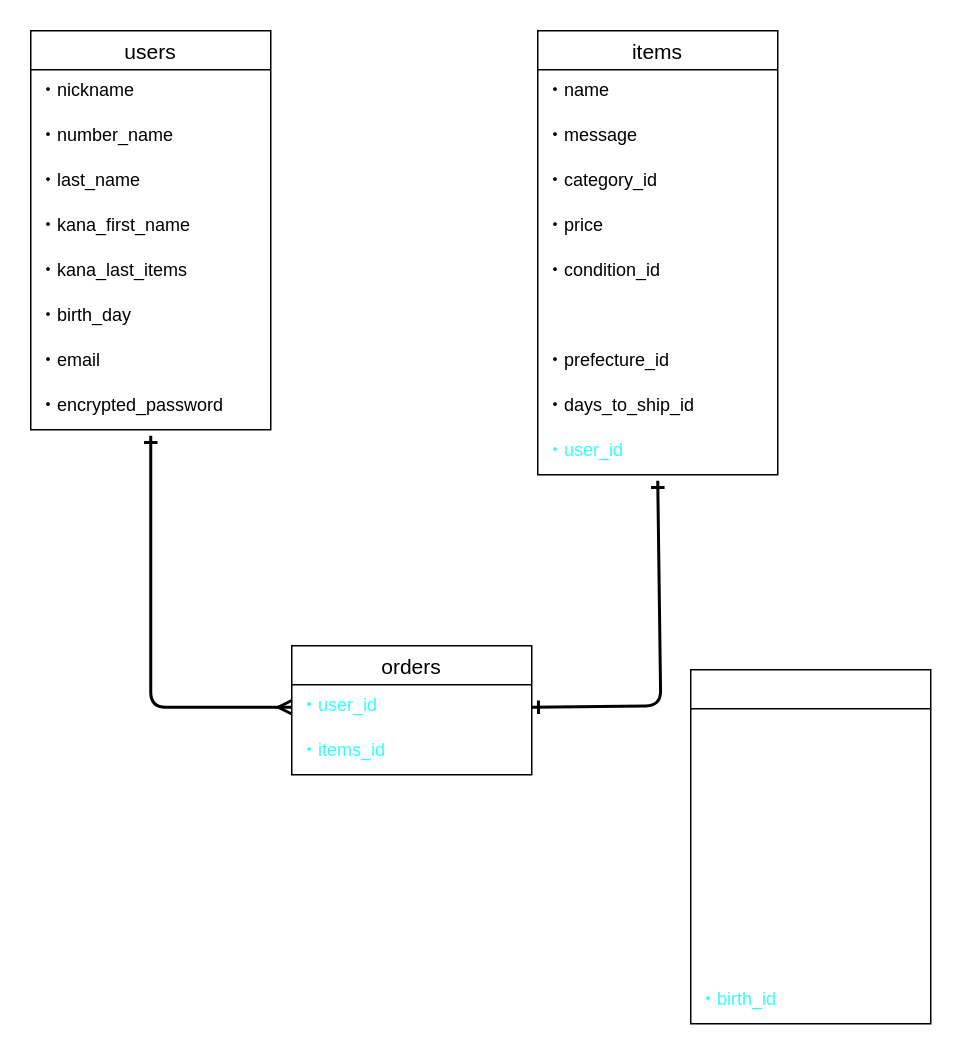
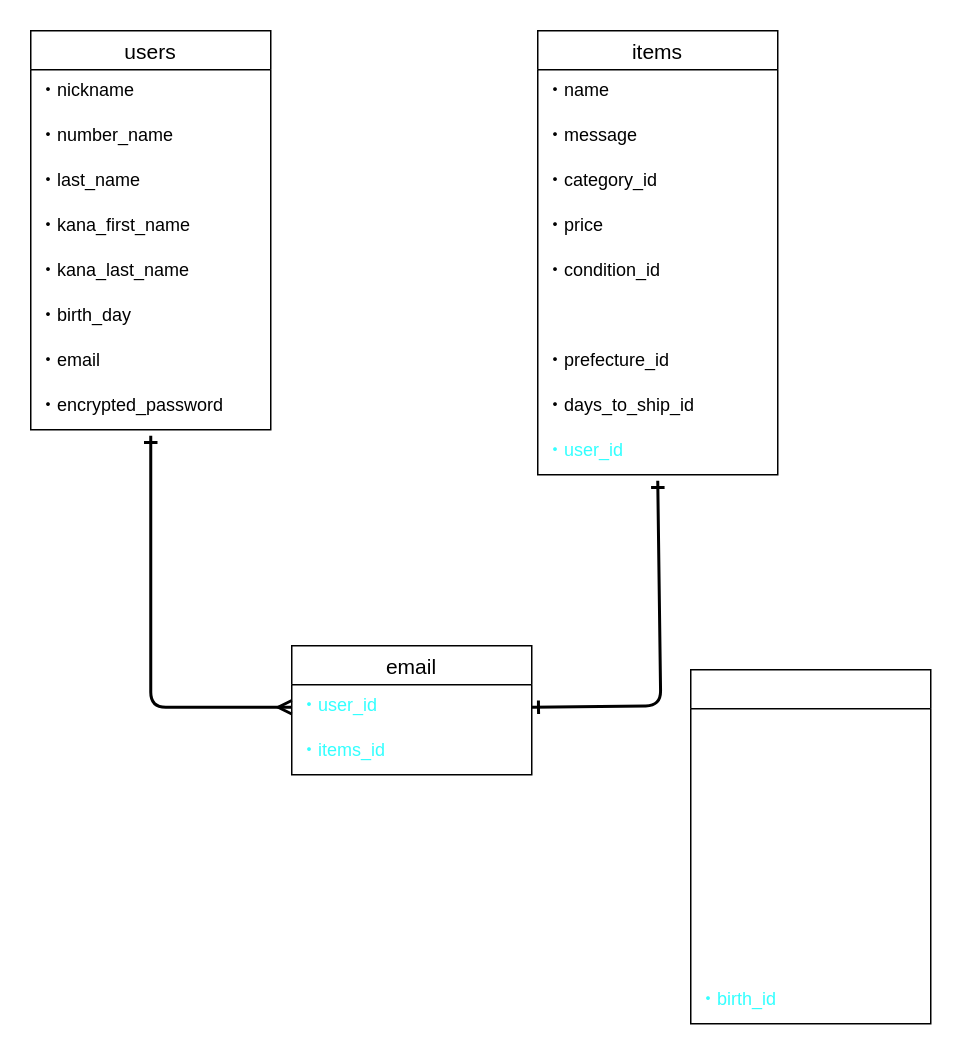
node "・kana_last_items": label "・kana_last_items" -> "・kana_last_name"
node "orders": label "orders" -> "email"
